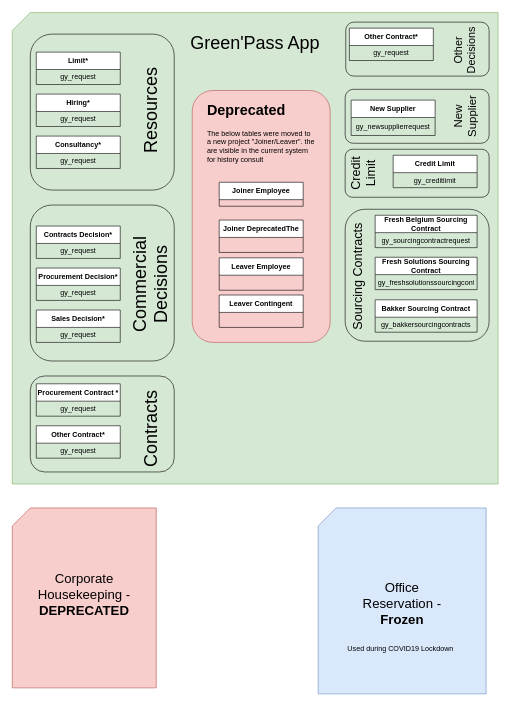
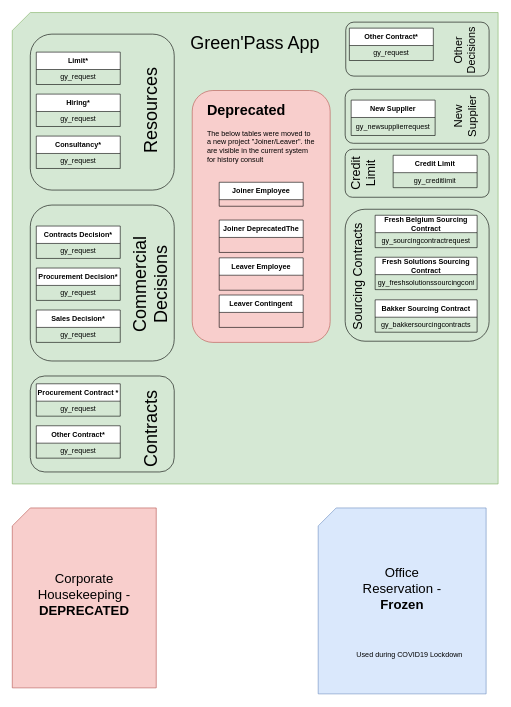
node "Office Reservation - Frozen": moved (402, 604) -> (402, 589)
node "Used during COVID19 Lockdown": moved (401, 649) -> (410, 655)
